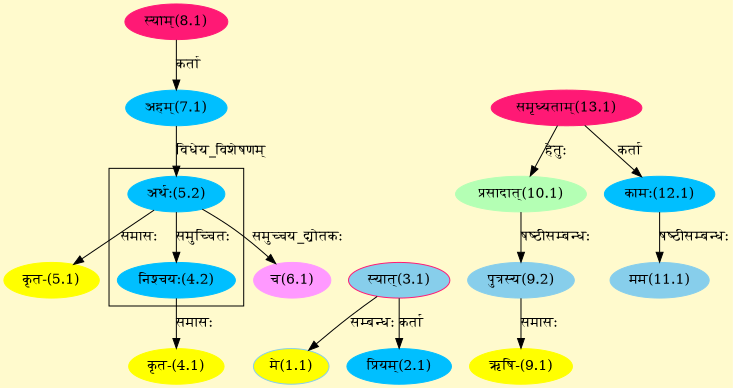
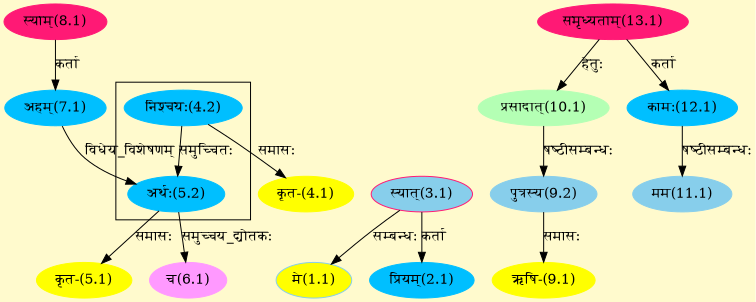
edge "अर्थः(5.2)" -> "निश्चयः(4.2)": reversed
